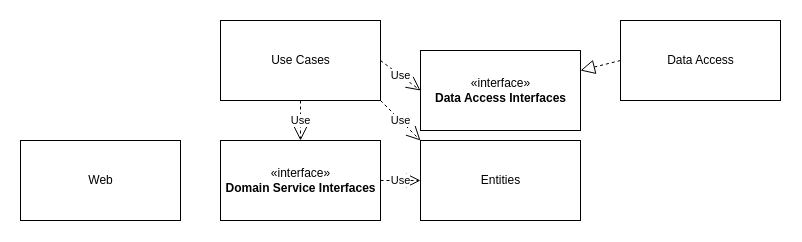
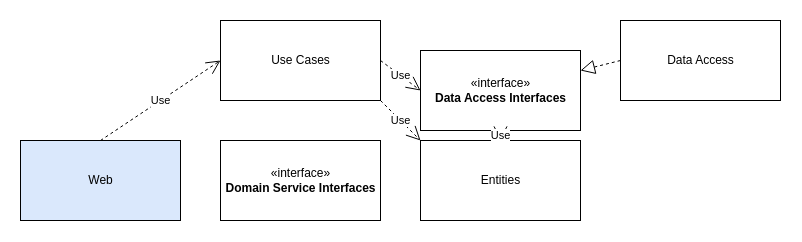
edge "Web" -> "Use Cases": added, label "Use"
edge "Use Cases" -> "«interface» Domain Service Interfaces": removed, label "Use"
edge "«interface» Data Access Interfaces" -> "Entities": added, label "Use"
node "Web": fillcolor #ffffff -> #dae8fc
edge "«interface» Domain Service Interfaces" -> "Entities": removed, label "Use"
